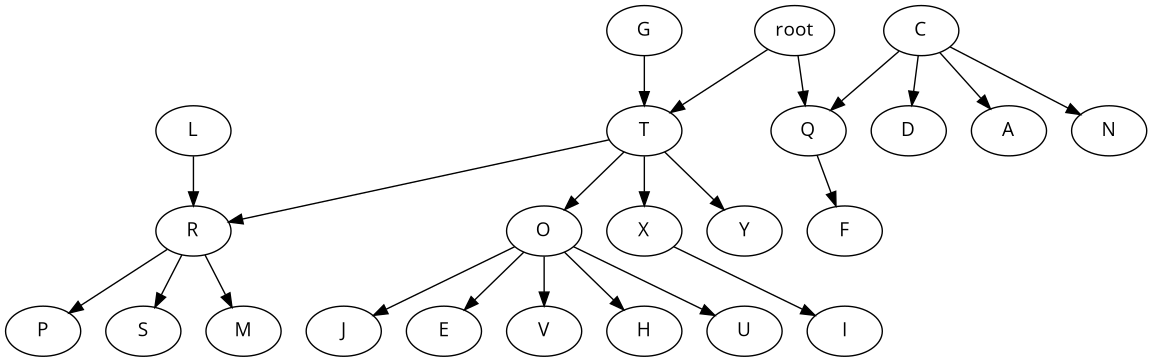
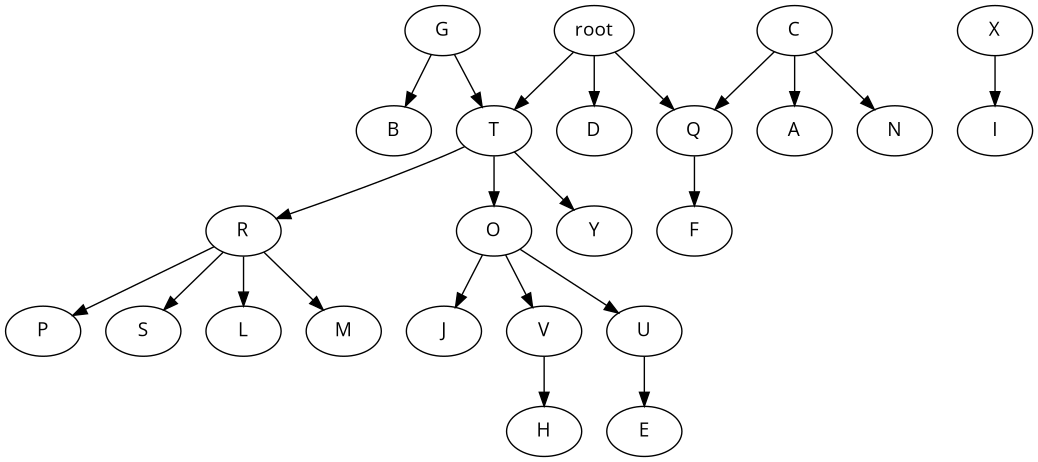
edge "C" -> "D": now "root" -> "D"
node "B": added
edge "L" -> "R": reversed
edge "T" -> "X": removed
edge "O" -> "E": now "U" -> "E"
edge "O" -> "H": now "V" -> "H"
